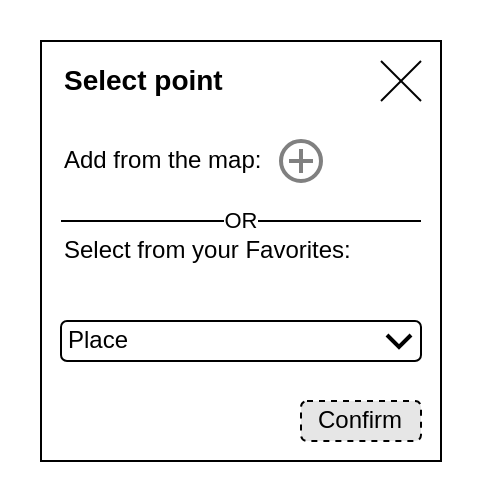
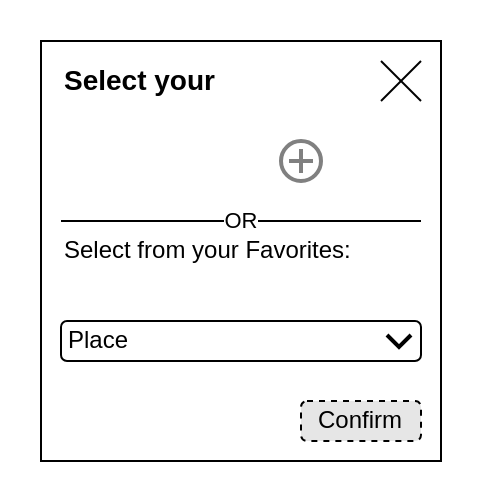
node "Select point": label "Select point" -> "Select your"
node "Add from the map:": removed
